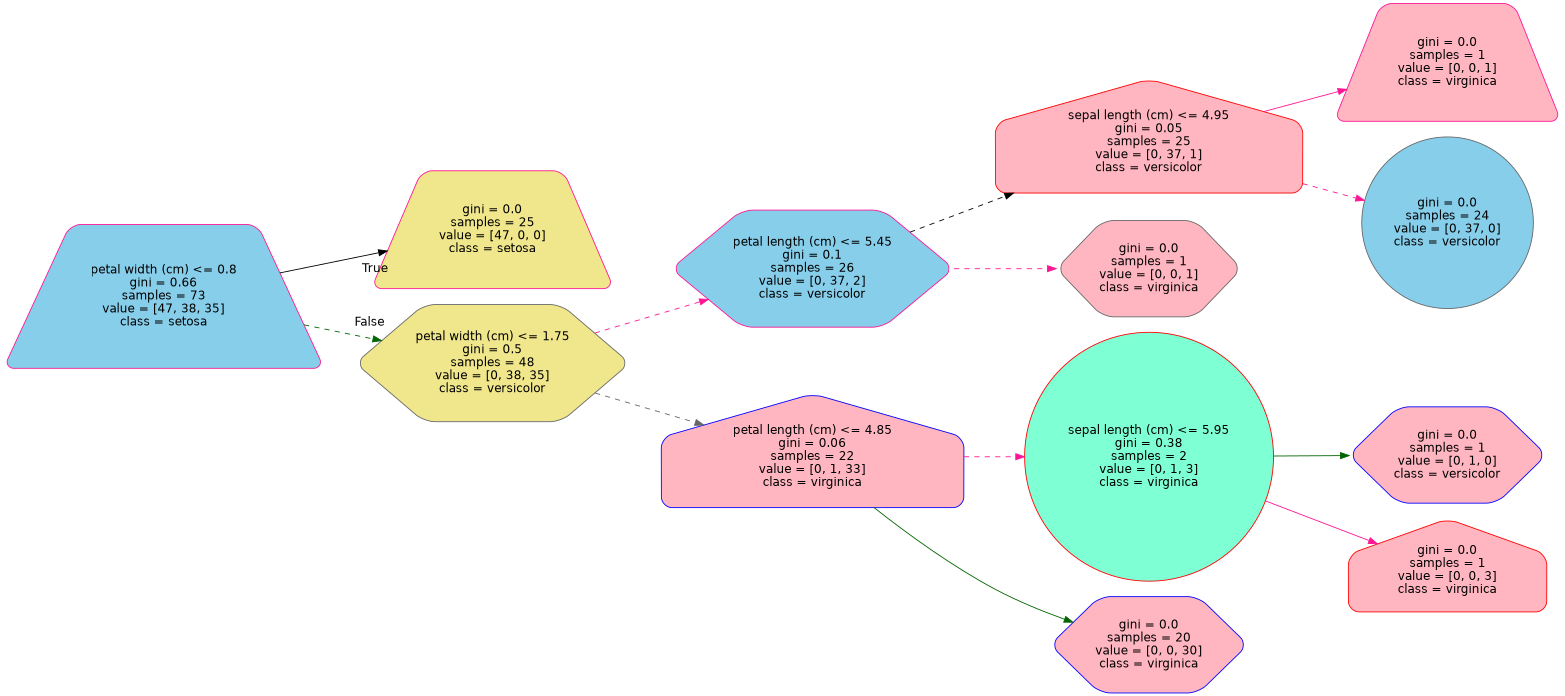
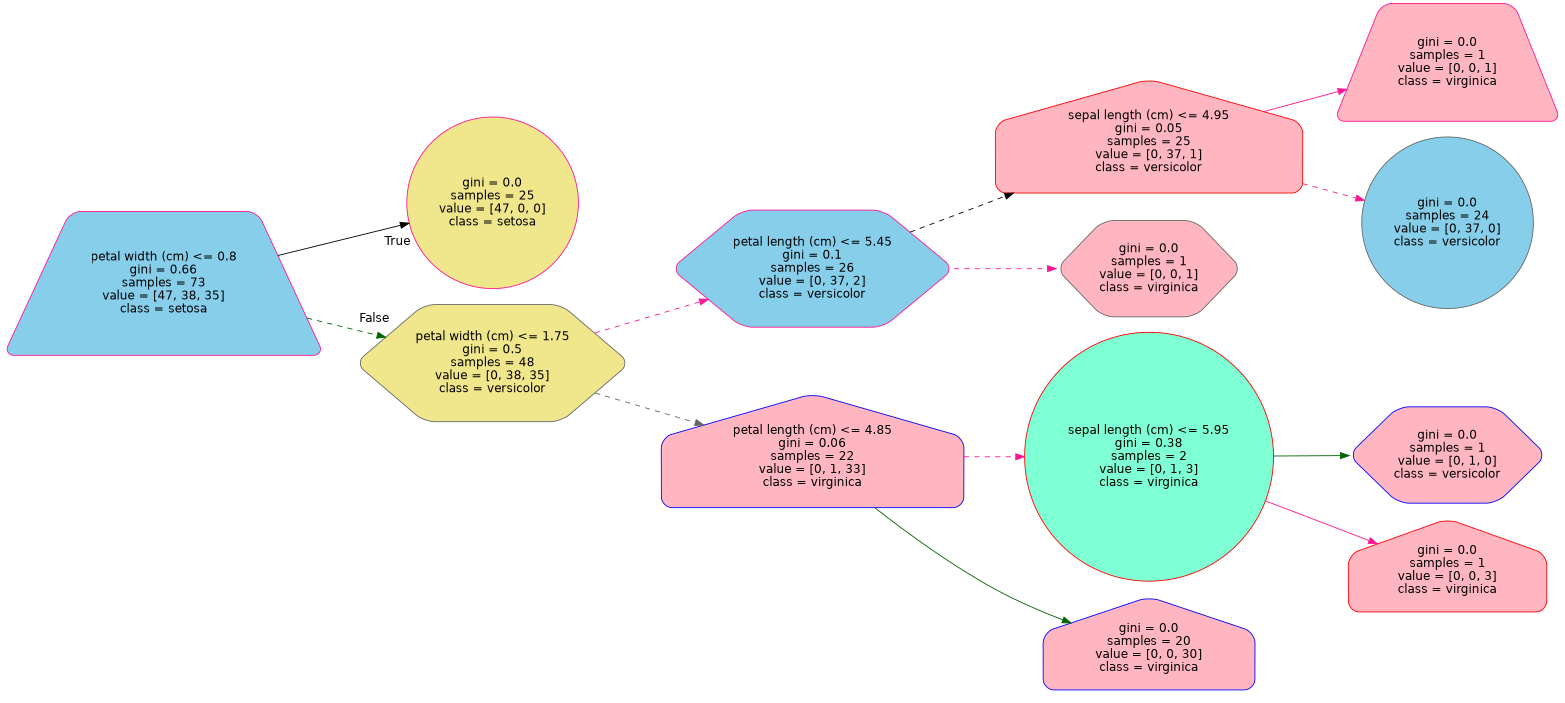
node "gini = 0.0 samples = 25 value = [47, 0, 0] class = setosa": shape trapezium -> circle
node "gini = 0.0 samples = 20 value = [0, 0, 30] class = virginica": shape hexagon -> house
